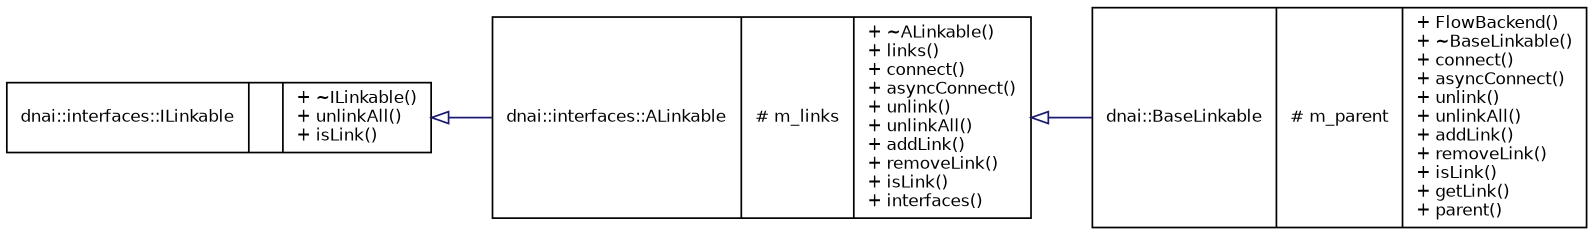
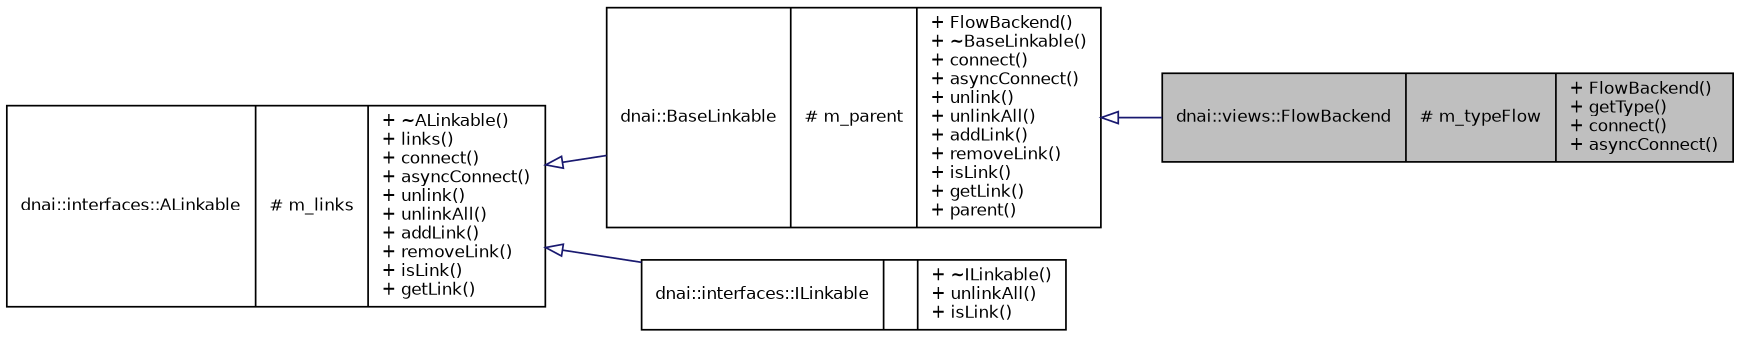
edge "dnai::interfaces::ALinkable" -> "dnai::interfaces::ILinkable": reversed
node "dnai::views::FlowBackend": added
node "dnai::interfaces::ALinkable": text "+ interfaces()" -> "+ getLink()"
